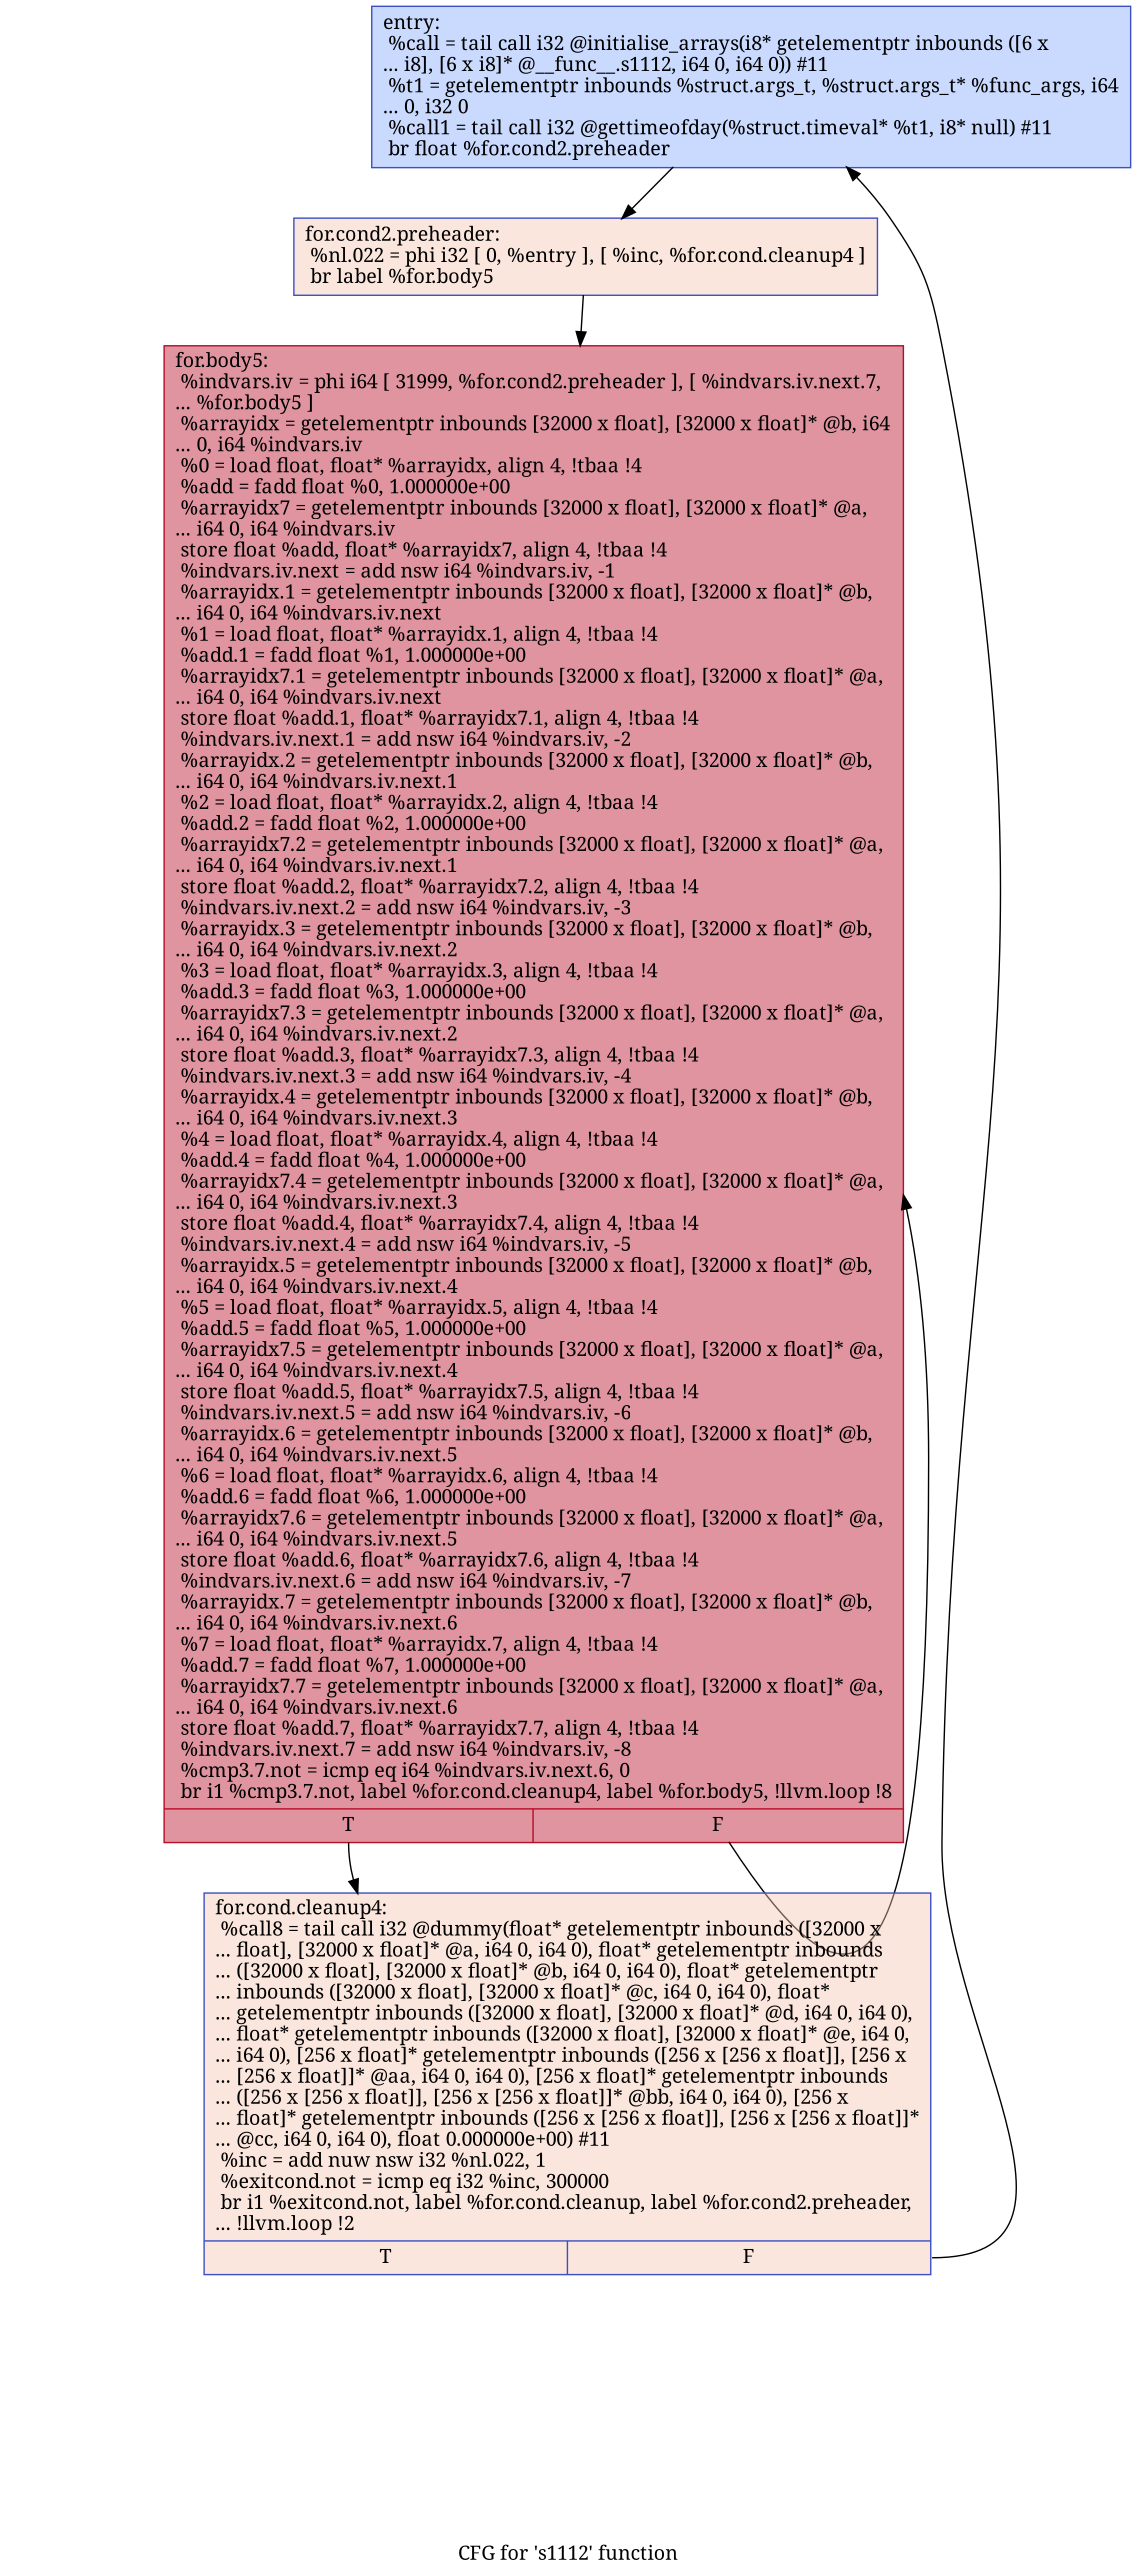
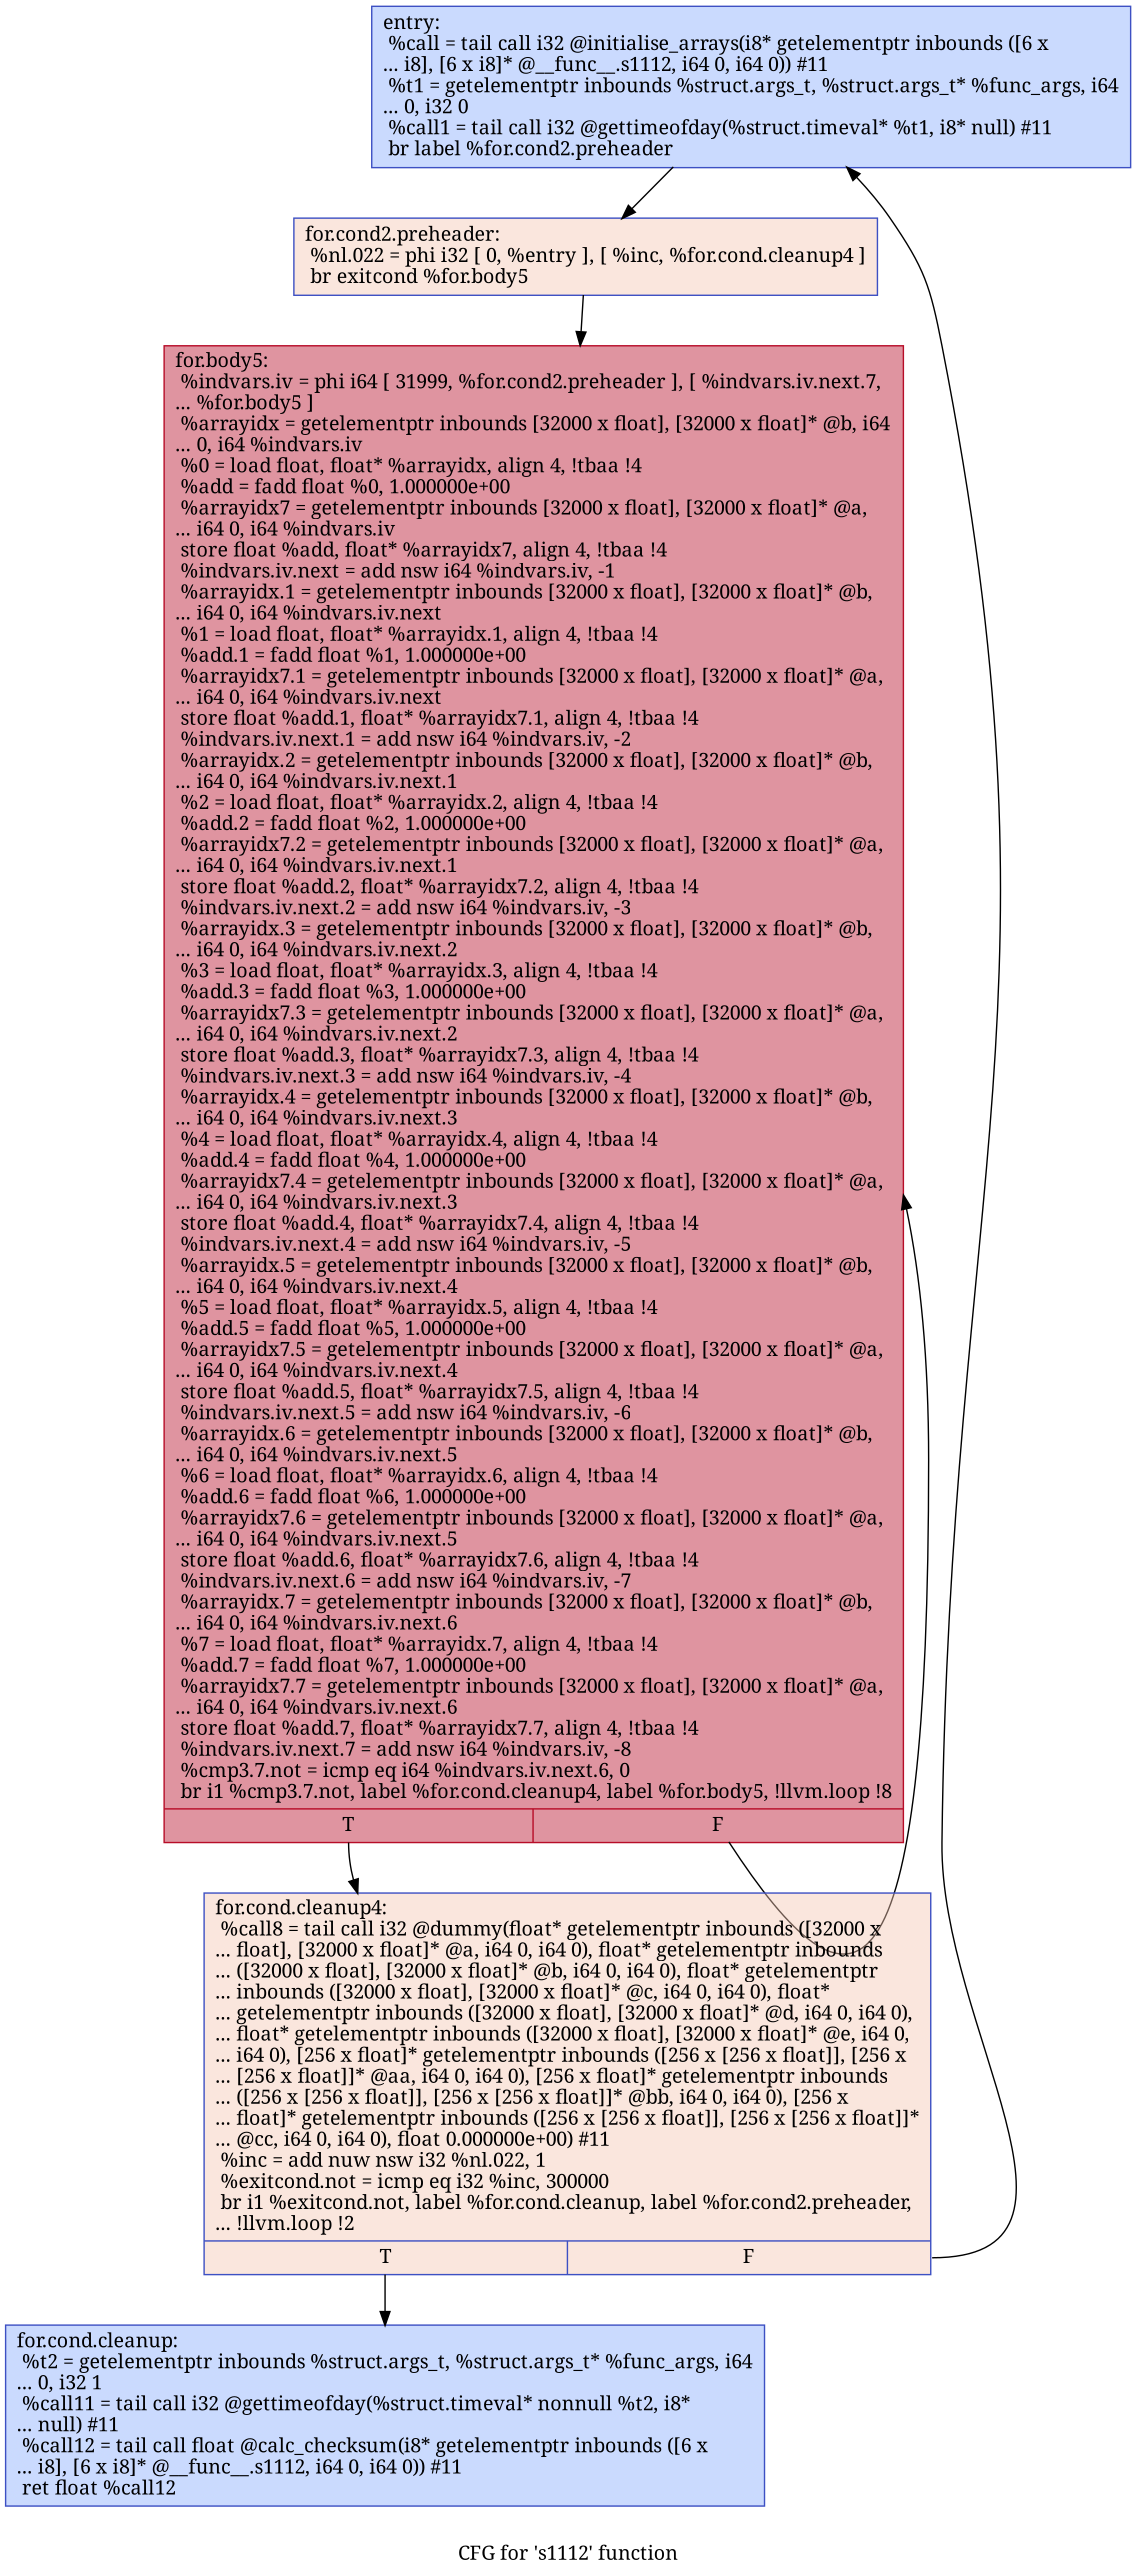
node "entry:": text "br float %for.cond2.preheader" -> "br label %for.cond2.preheader"
node "for.cond2.preheader:": text "br label %for.body5" -> "br exitcond %for.body5"
node "for.cond.cleanup:": added
